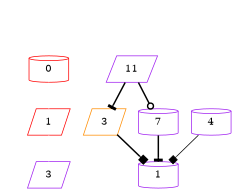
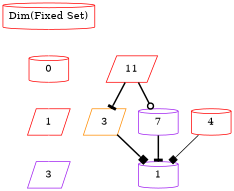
node "Dim(Fixed Set)": added
node "11": color purple -> red
node "4": color purple -> red
